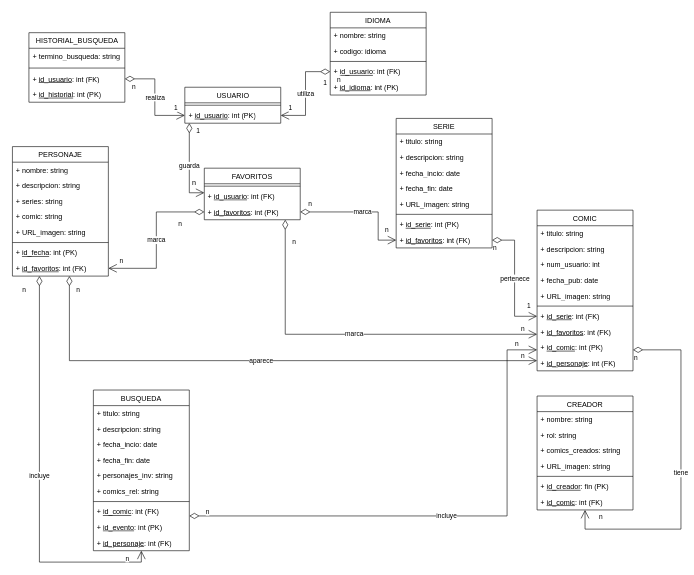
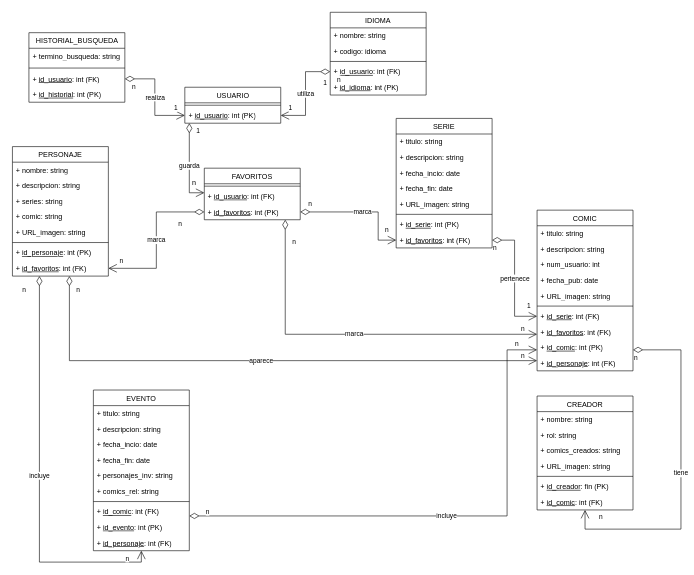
node "+ id_fecha: int (PK)": label "+ id_fecha: int (PK)" -> "+ id_personaje: int (PK)"
node "BUSQUEDA": label "BUSQUEDA" -> "EVENTO"
